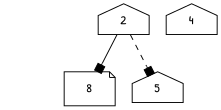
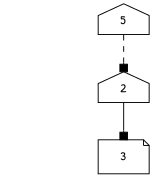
node "4": removed
edge "2" -> "5": reversed
node "8": label "8" -> "3"
